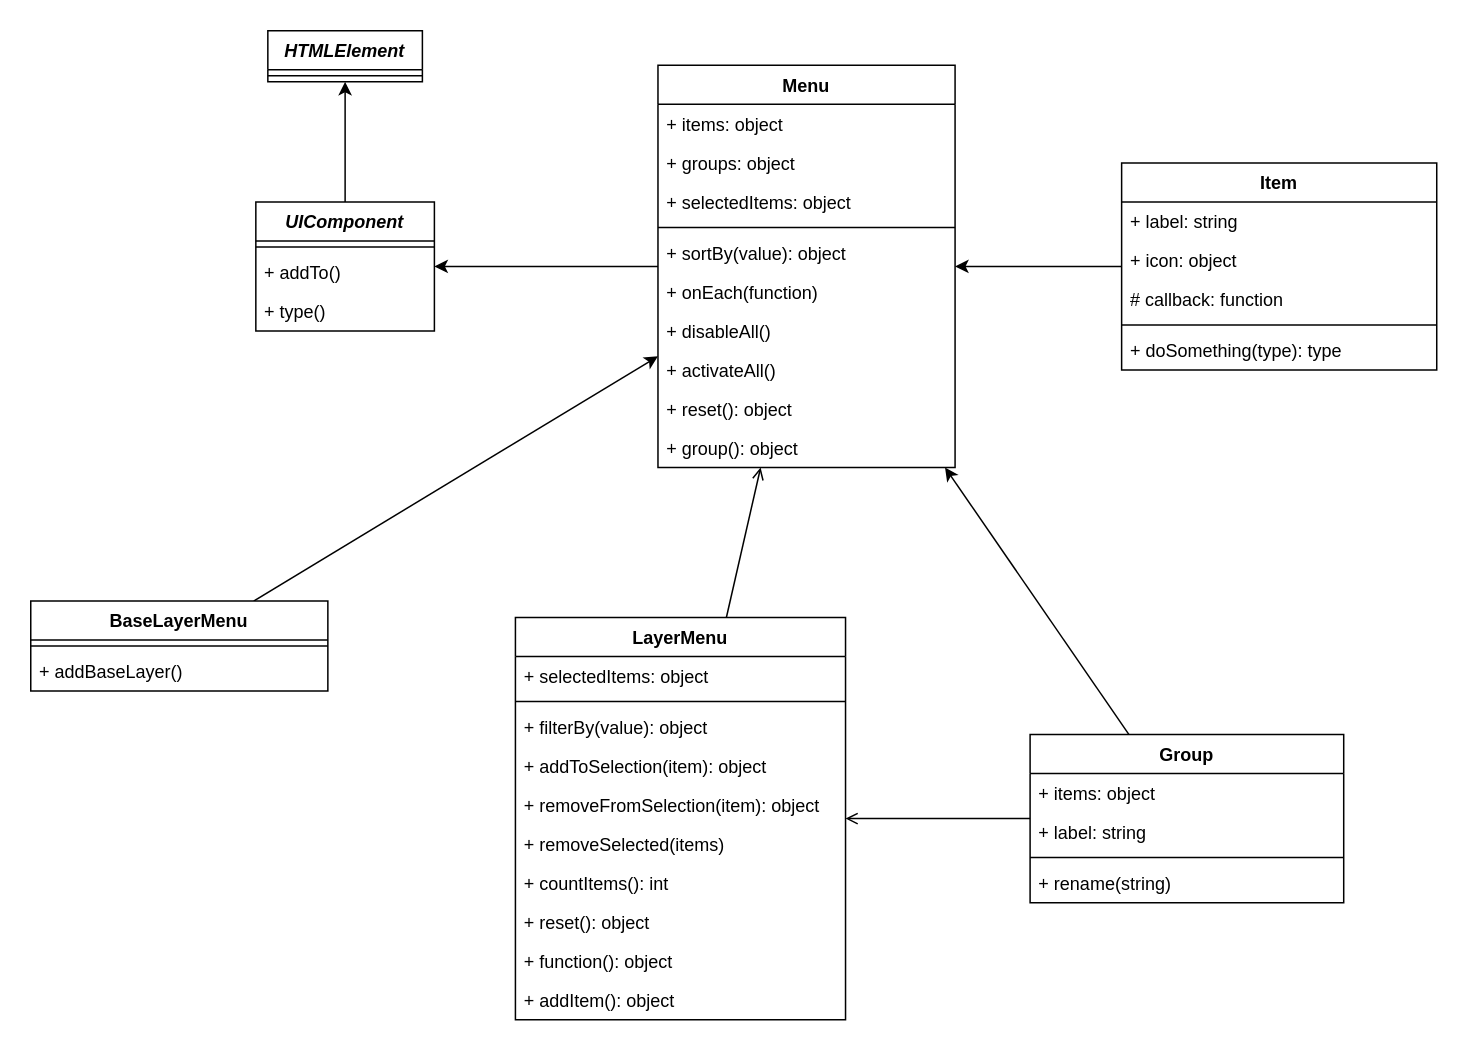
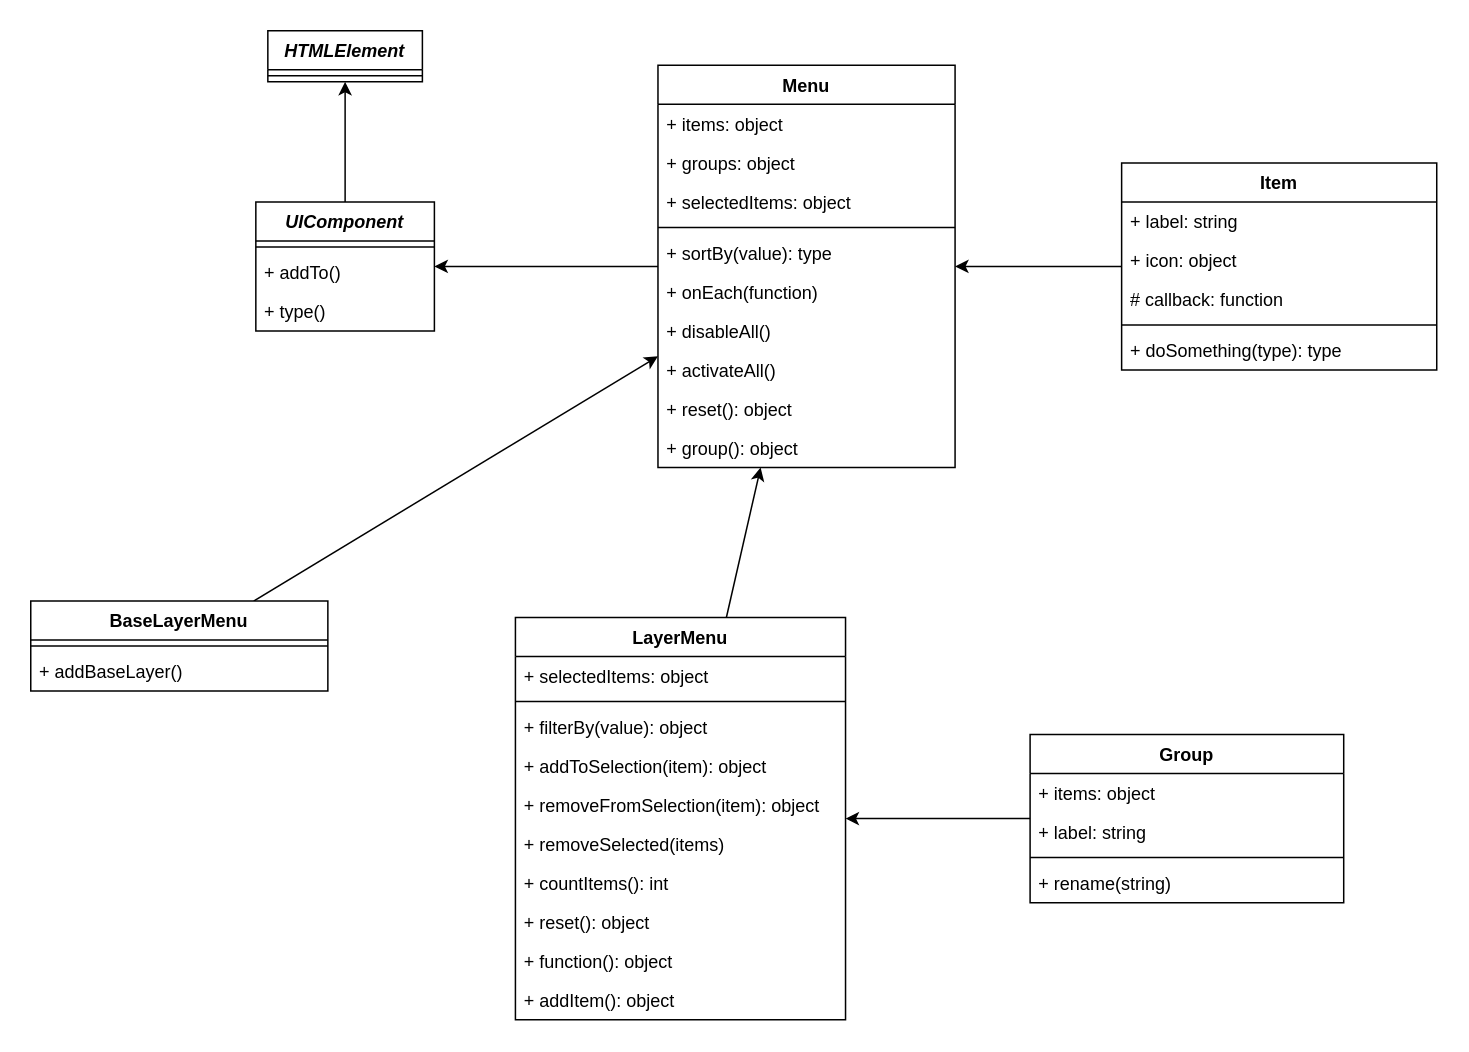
node "+ sortBy(value): object": label "+ sortBy(value): object" -> "+ sortBy(value): type"
edge "LayerMenu" -> "Menu": arrowhead open -> classic
edge "Group" -> "Menu": removed
edge "Group" -> "LayerMenu": arrowhead open -> classic
